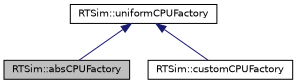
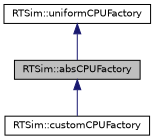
edge "RTSim::customCPUFactory" -> "RTSim::uniformCPUFactory": now "RTSim::customCPUFactory" -> "RTSim::absCPUFactory"
